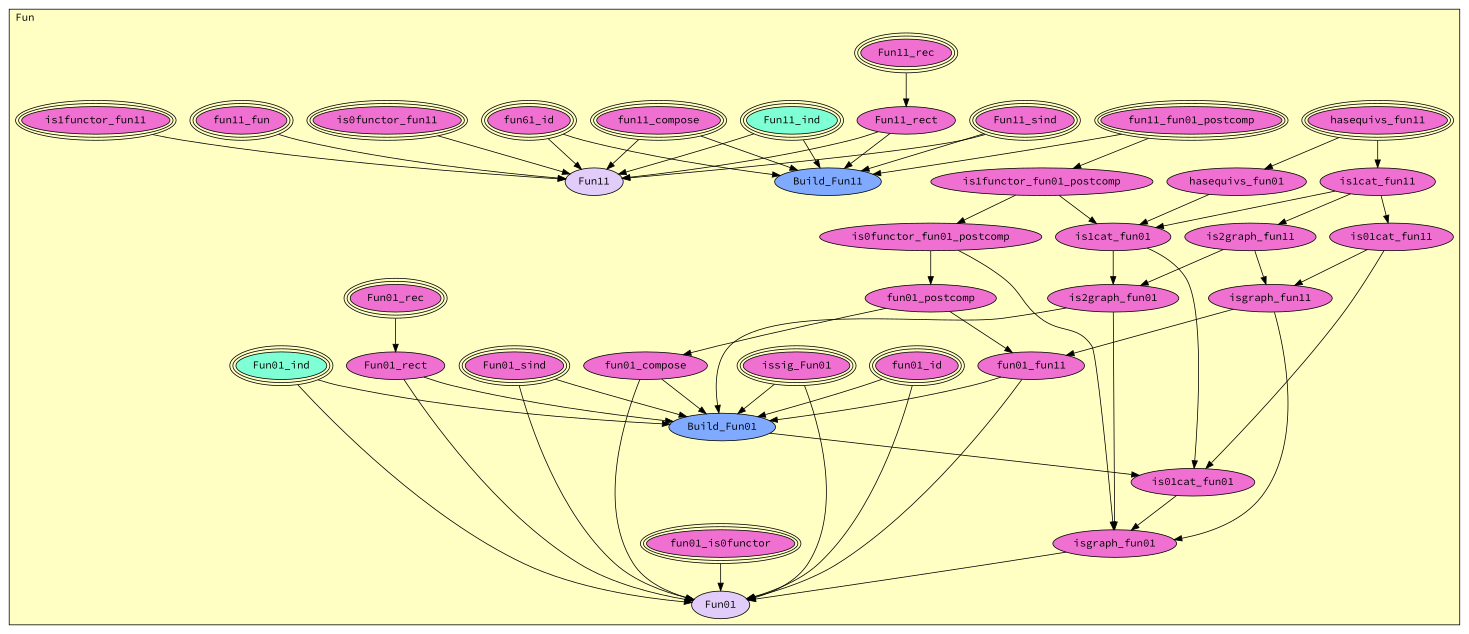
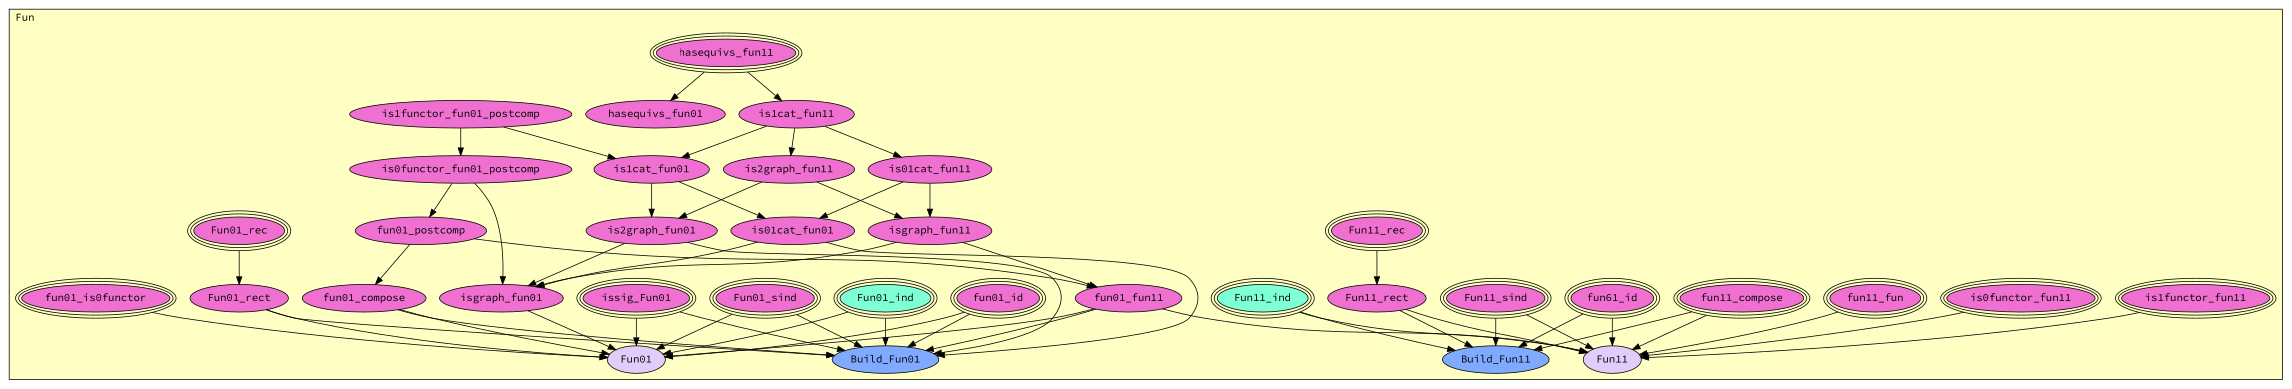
node "fun11_fun01_postcomp": removed
edge "hasequivs_fun01" -> "is1cat_fun01": removed
edge "fun01_fun11" -> "Fun11": added
edge "Build_Fun01" -> "is01cat_fun01": reversed
